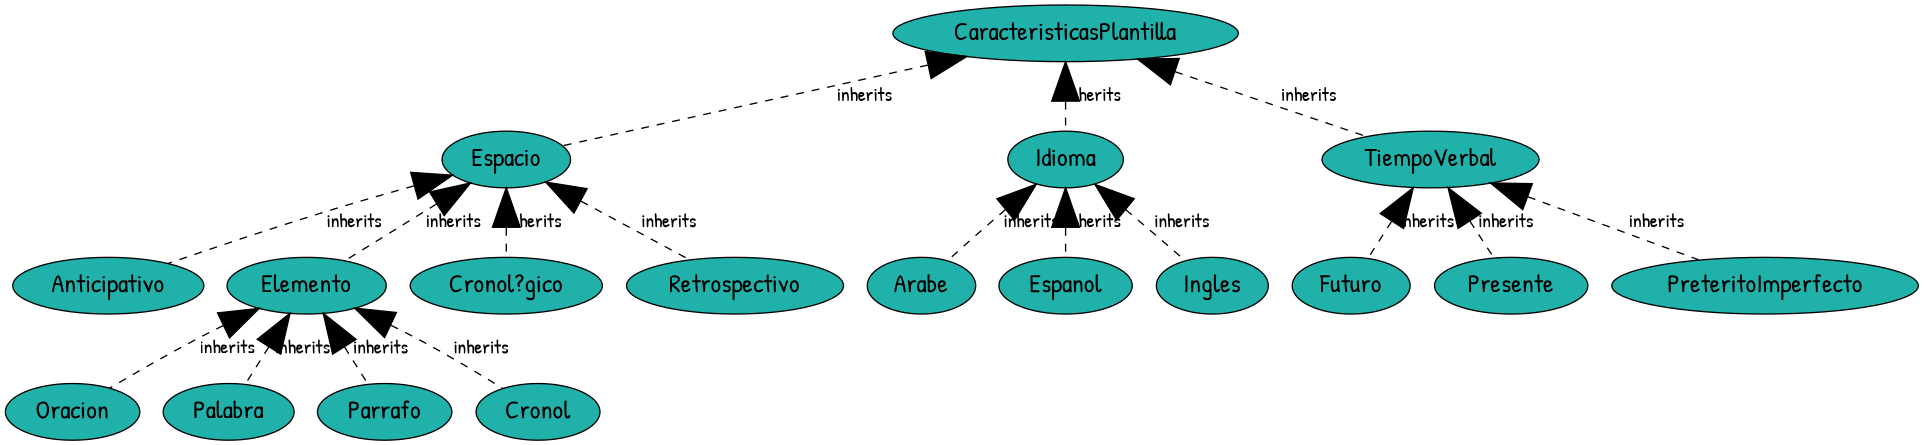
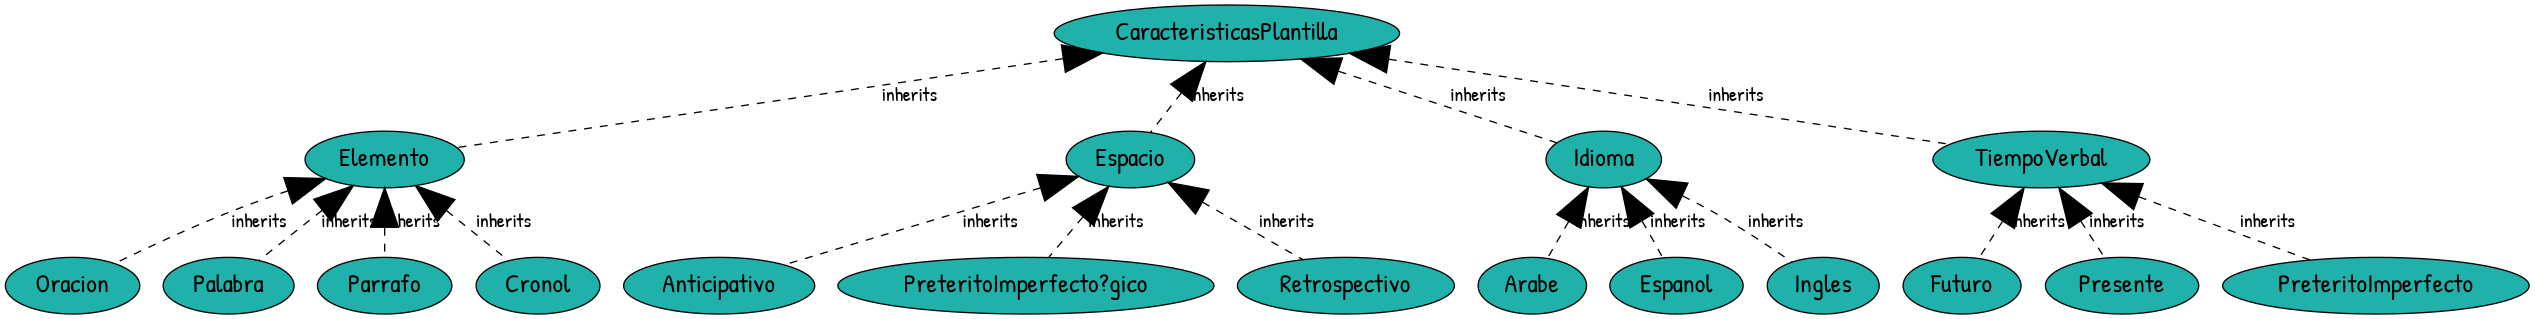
edge "Espacio" -- "Elemento": now "CaracteristicasPlantilla" -- "Elemento"
node "Cronol?gico": label "Cronol?gico" -> "PreteritoImperfecto?gico"
